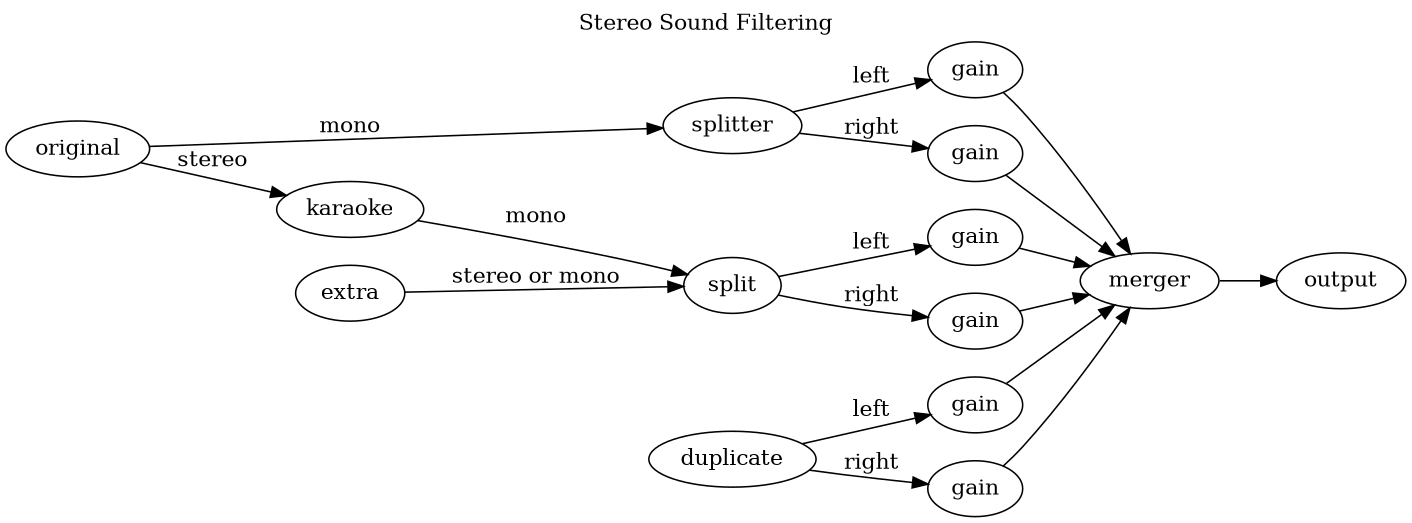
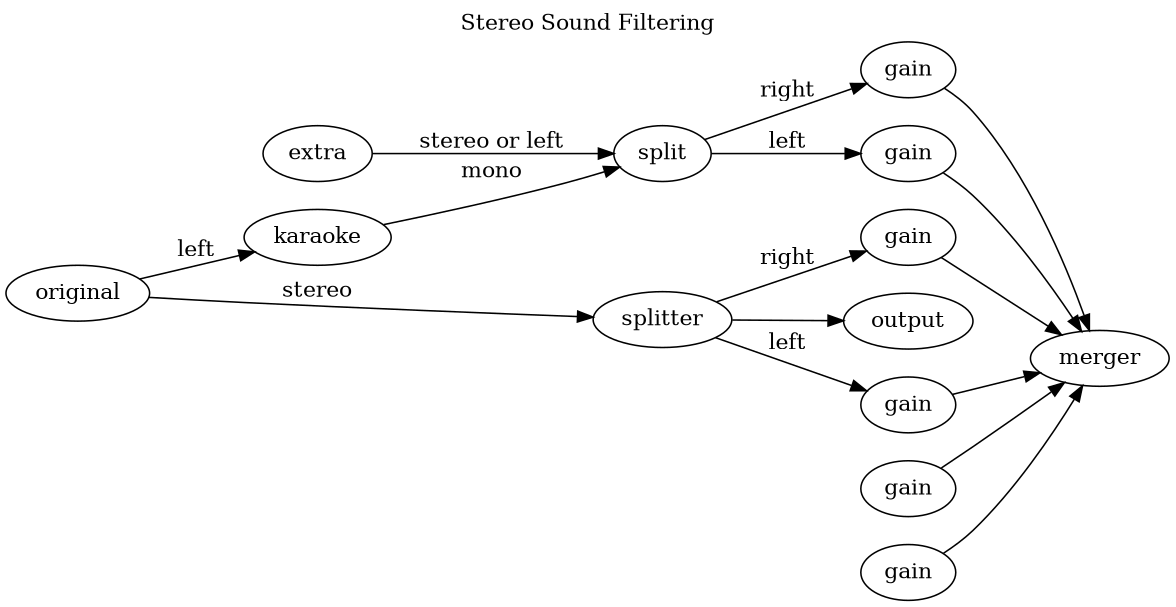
edge "original" -> "splitter": label "mono" -> "stereo"
edge "original" -> "karaoke": label "stereo" -> "left"
edge "extra" -> "split": label "stereo or mono" -> "stereo or left"
edge "merger" -> "output": now "splitter" -> "output"
node "duplicate": removed
